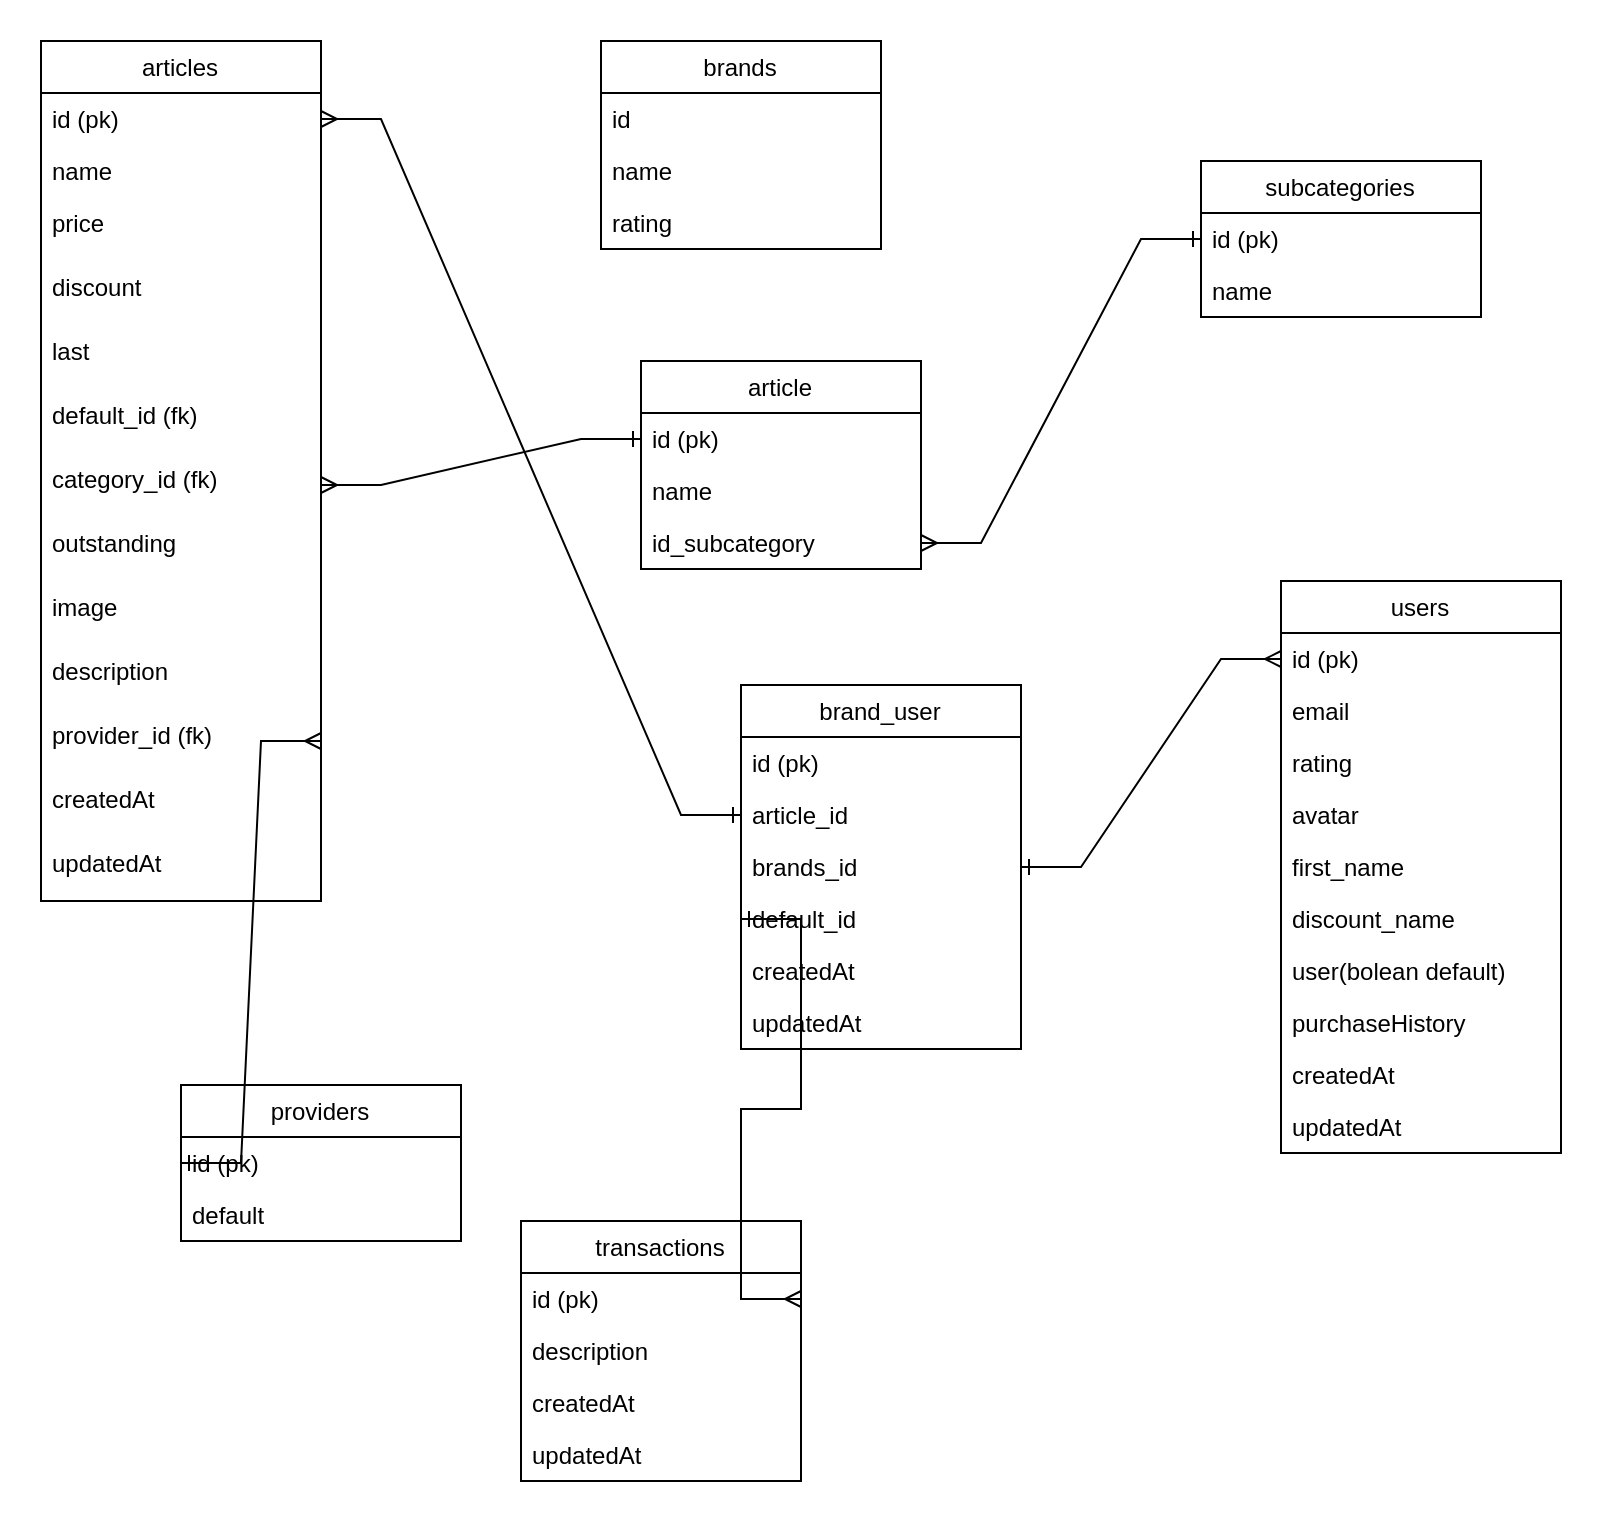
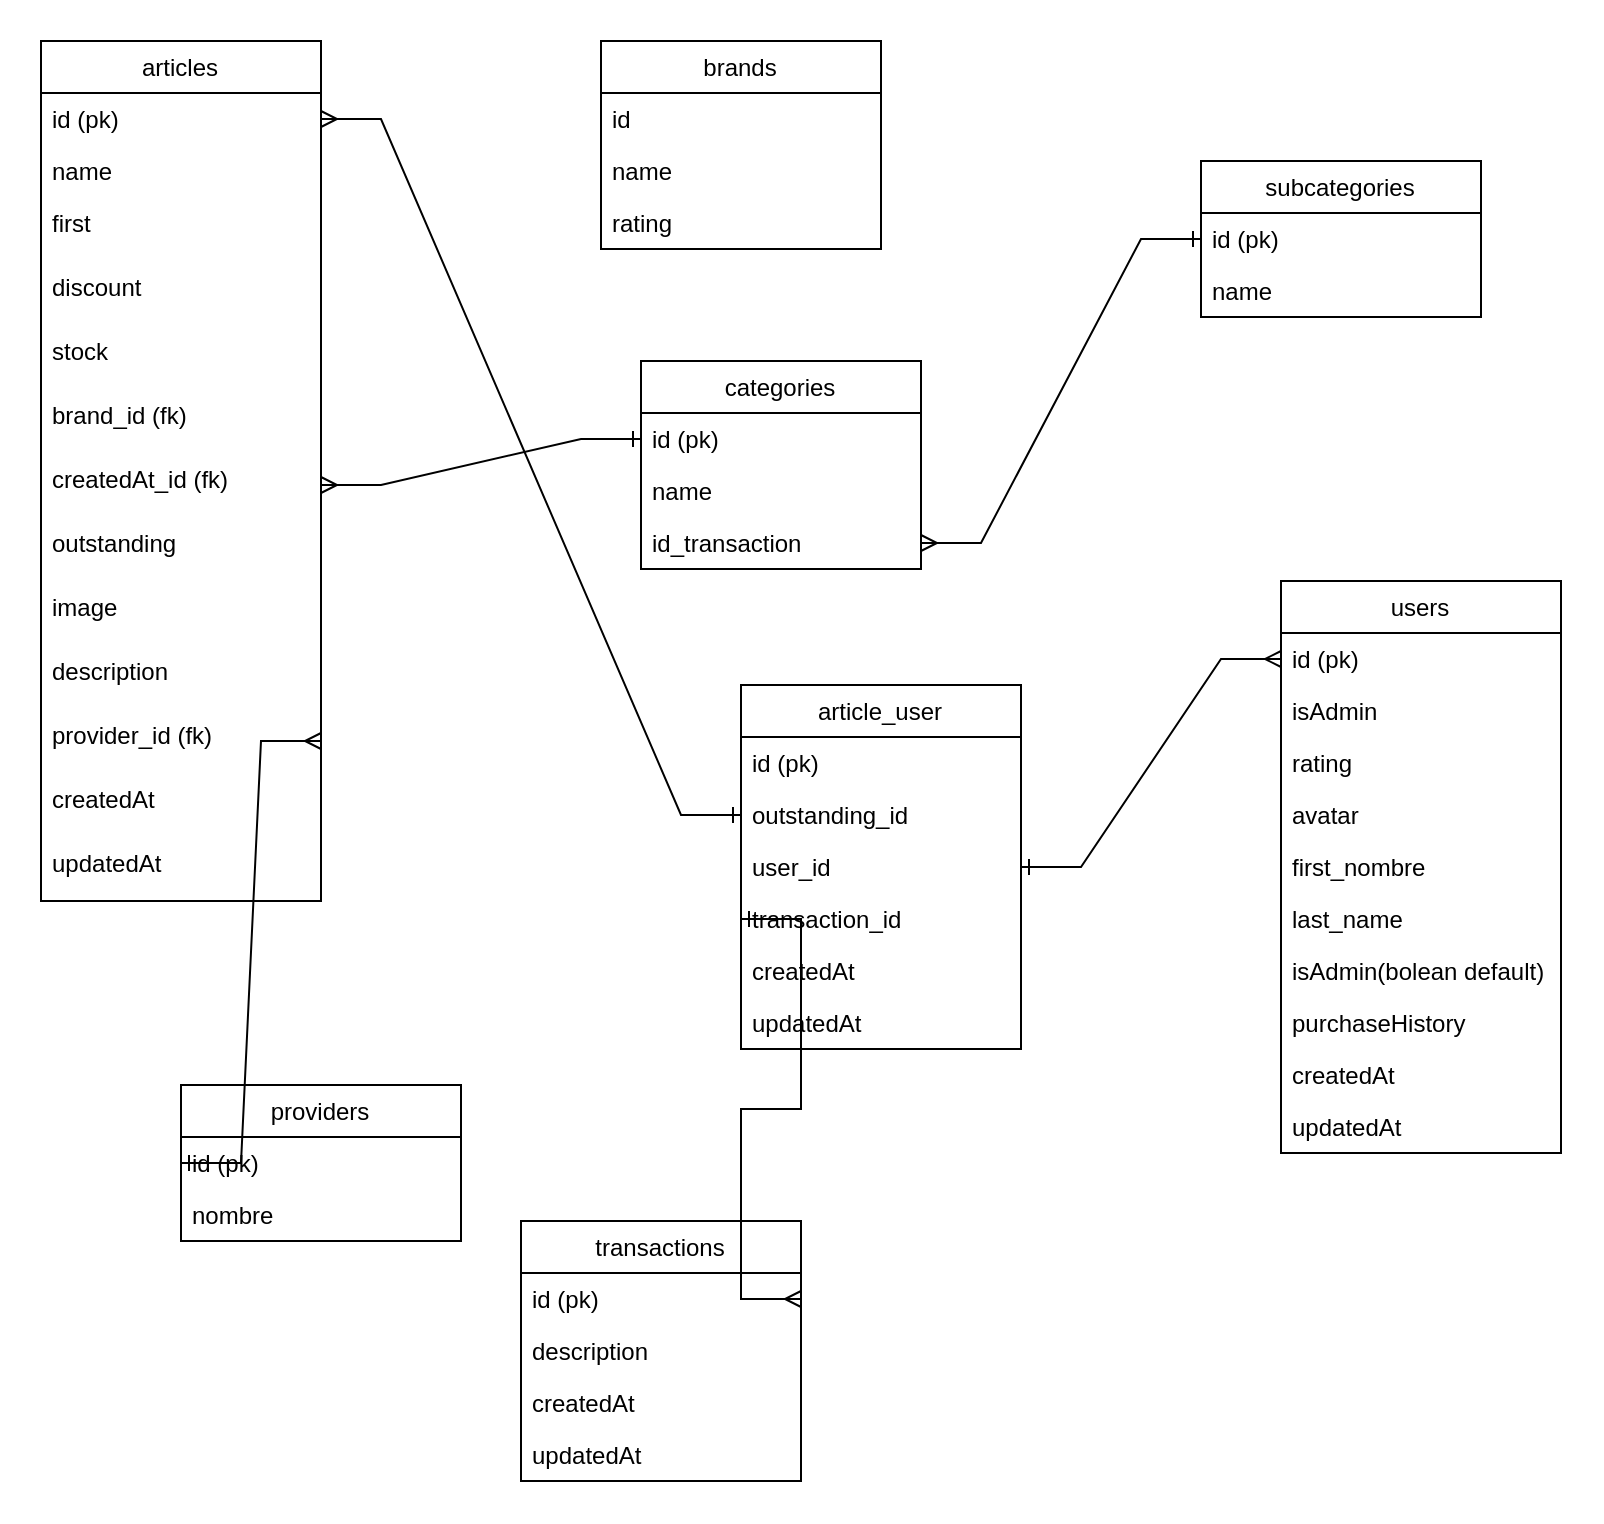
node "price": label "price" -> "first"
node "last": label "last" -> "stock"
node "article": label "article" -> "categories"
node "default_id (fk)": label "default_id (fk)" -> "brand_id (fk)"
node "category_id (fk)": label "category_id (fk)" -> "createdAt_id (fk)"
node "id_subcategory": label "id_subcategory" -> "id_transaction"
node "brand_user": label "brand_user" -> "article_user"
node "email": label "email" -> "isAdmin"
node "article_id": label "article_id" -> "outstanding_id"
node "brands_id": label "brands_id" -> "user_id"
node "first_name": label "first_name" -> "first_nombre"
node "default_id": label "default_id" -> "transaction_id"
node "discount_name": label "discount_name" -> "last_name"
node "user(bolean default)": label "user(bolean default)" -> "isAdmin(bolean default)"
node "default": label "default" -> "nombre"
